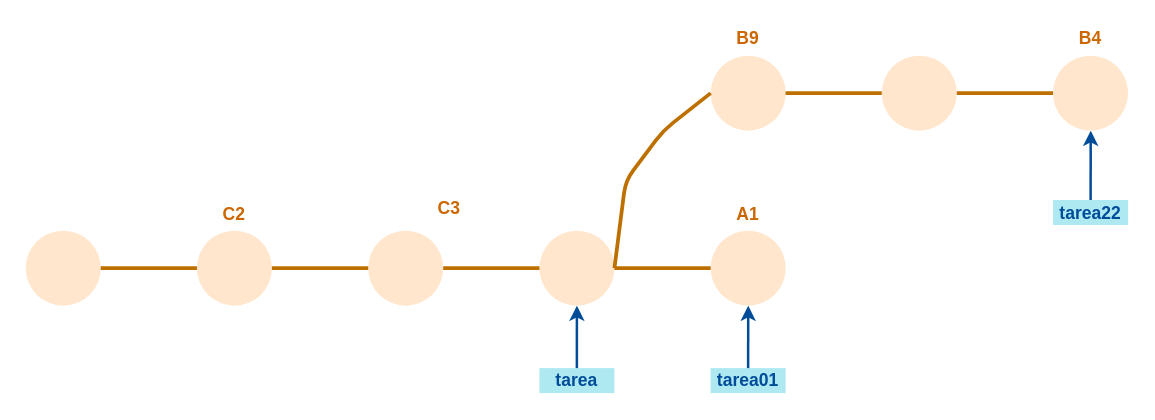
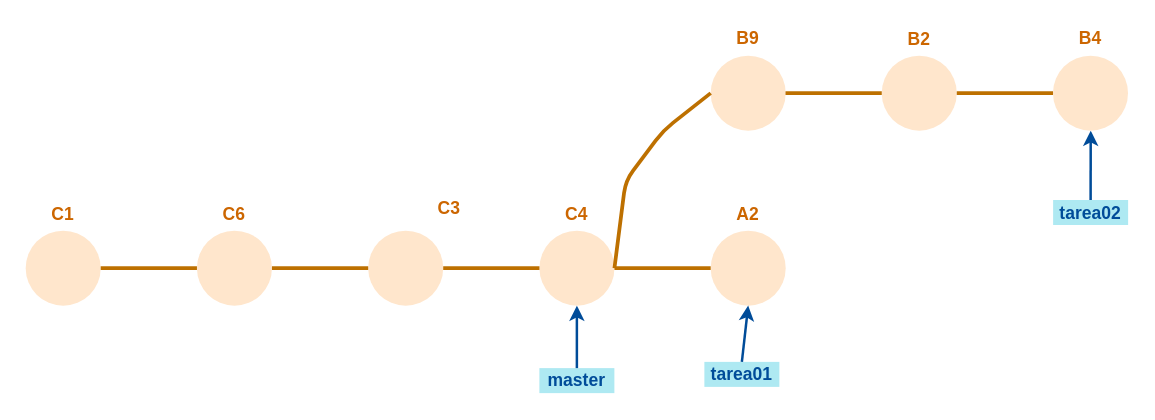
node "B2": added
node "tarea22": label "tarea22" -> "tarea02"
node "C1": added
node "C2": label "C2" -> "C6"
node "C4": added
node "A1": label "A1" -> "A2"
node "tarea": label "tarea" -> "master"
node "tarea01": moved (748, 381) -> (742, 374)
